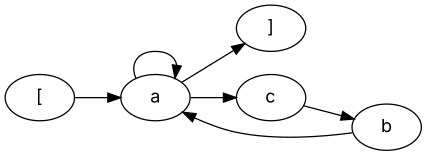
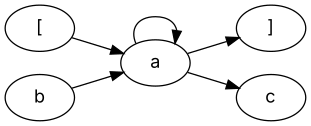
edge "c" -> "b": removed
